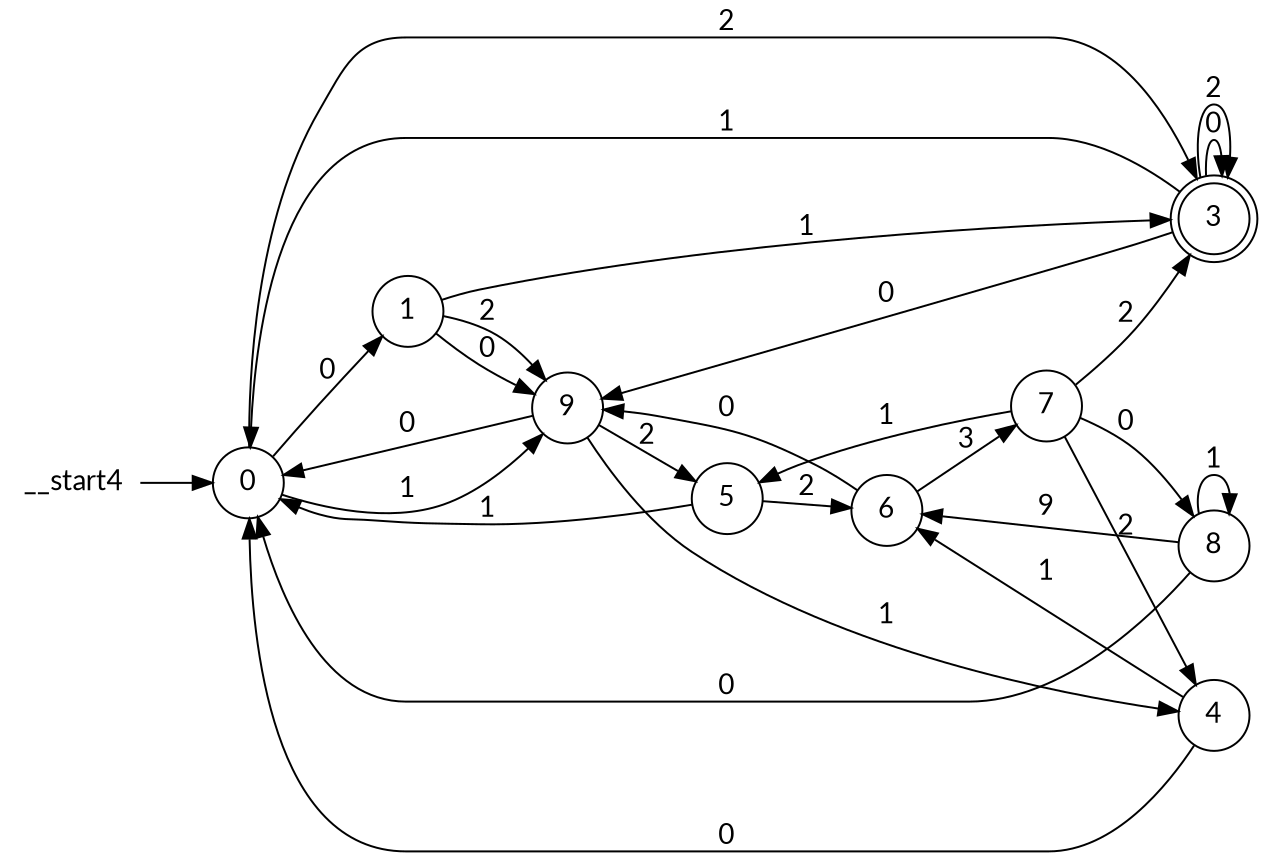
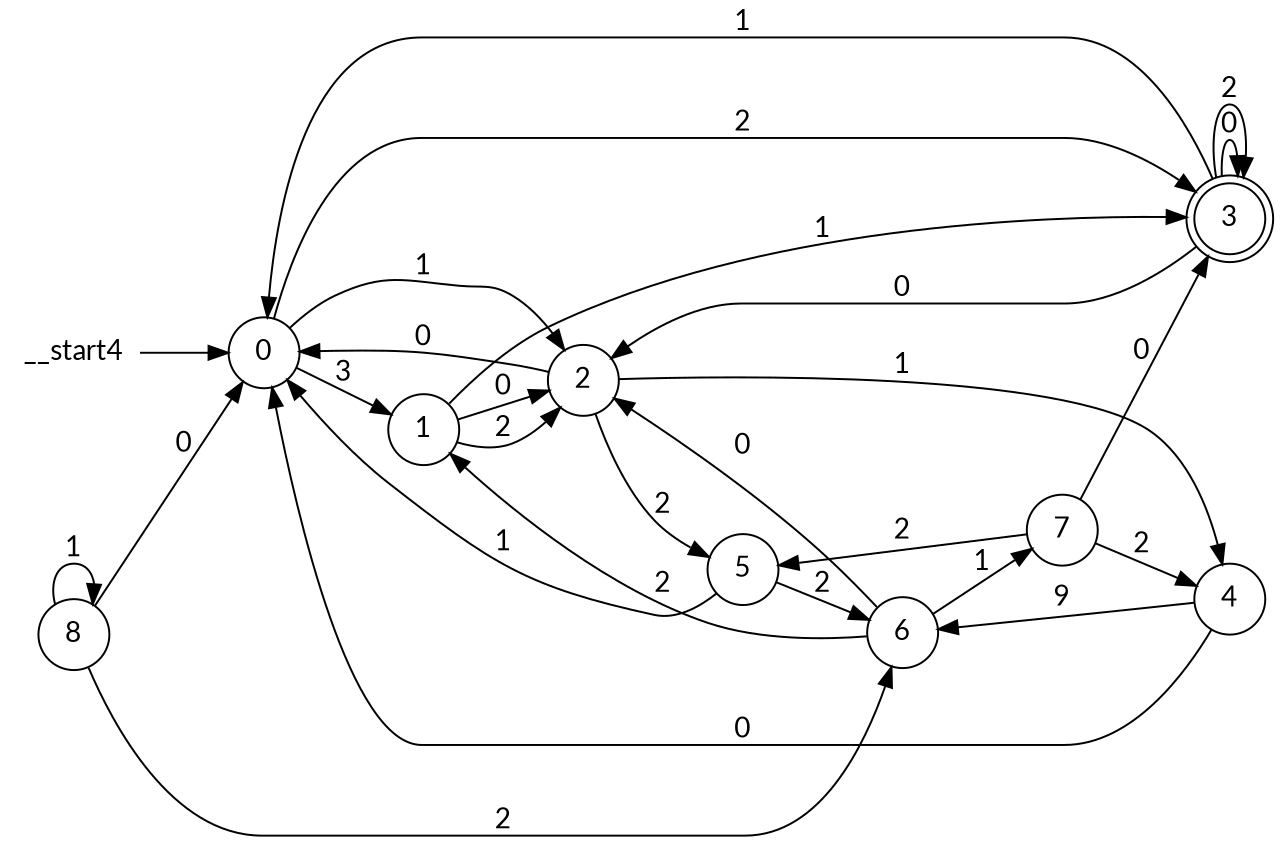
edge "7" -> "3": label "2" -> "0"
edge "0" -> "1": label "0" -> "3"
node "9": label "9" -> "2"
edge "7" -> "5": label "1" -> "2"
edge "6" -> "7": label "3" -> "1"
edge "7" -> "8": removed, label "0"
edge "8" -> "6": label "9" -> "2"
edge "4" -> "6": label "1" -> "9"
edge "6" -> "1": added, label "2"
